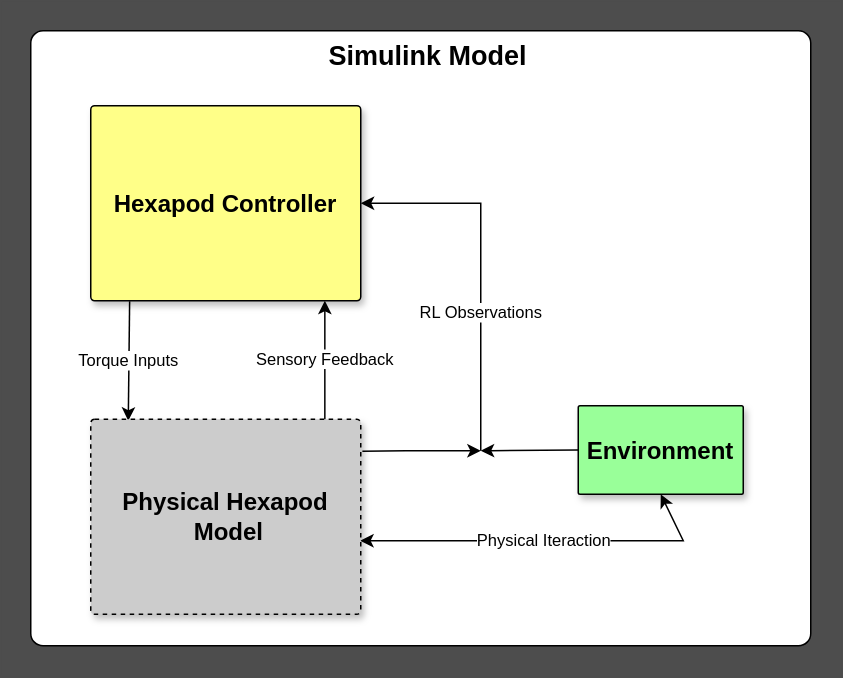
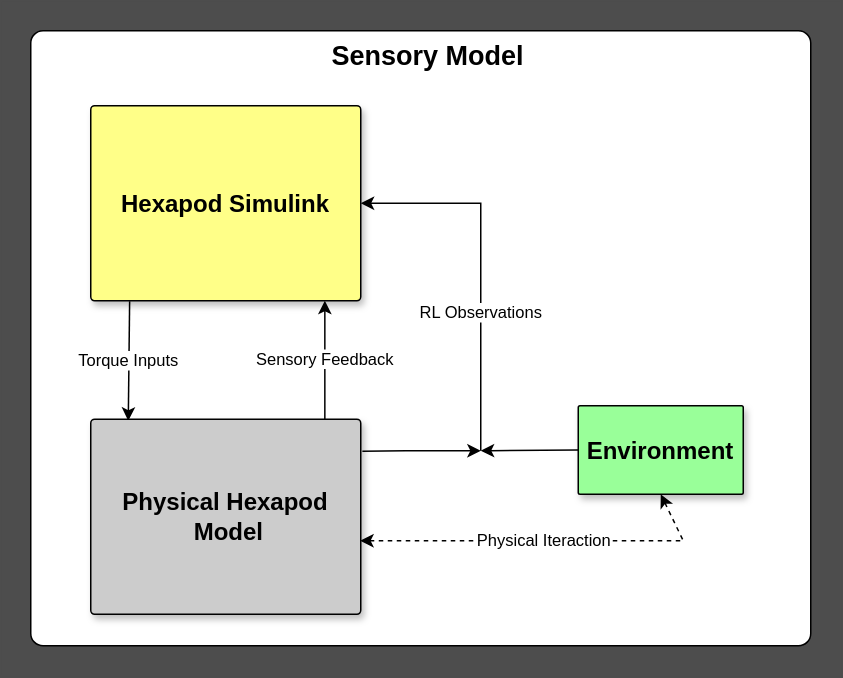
node "Simulink Model": label "Simulink Model" -> "Sensory Model"
node "Hexapod Controller": label "Hexapod Controller" -> "Hexapod Simulink"
node "Physical Hexapod Model": style dashed -> solid
edge "Environment" -- "Physical Hexapod Model": style solid -> dashed
